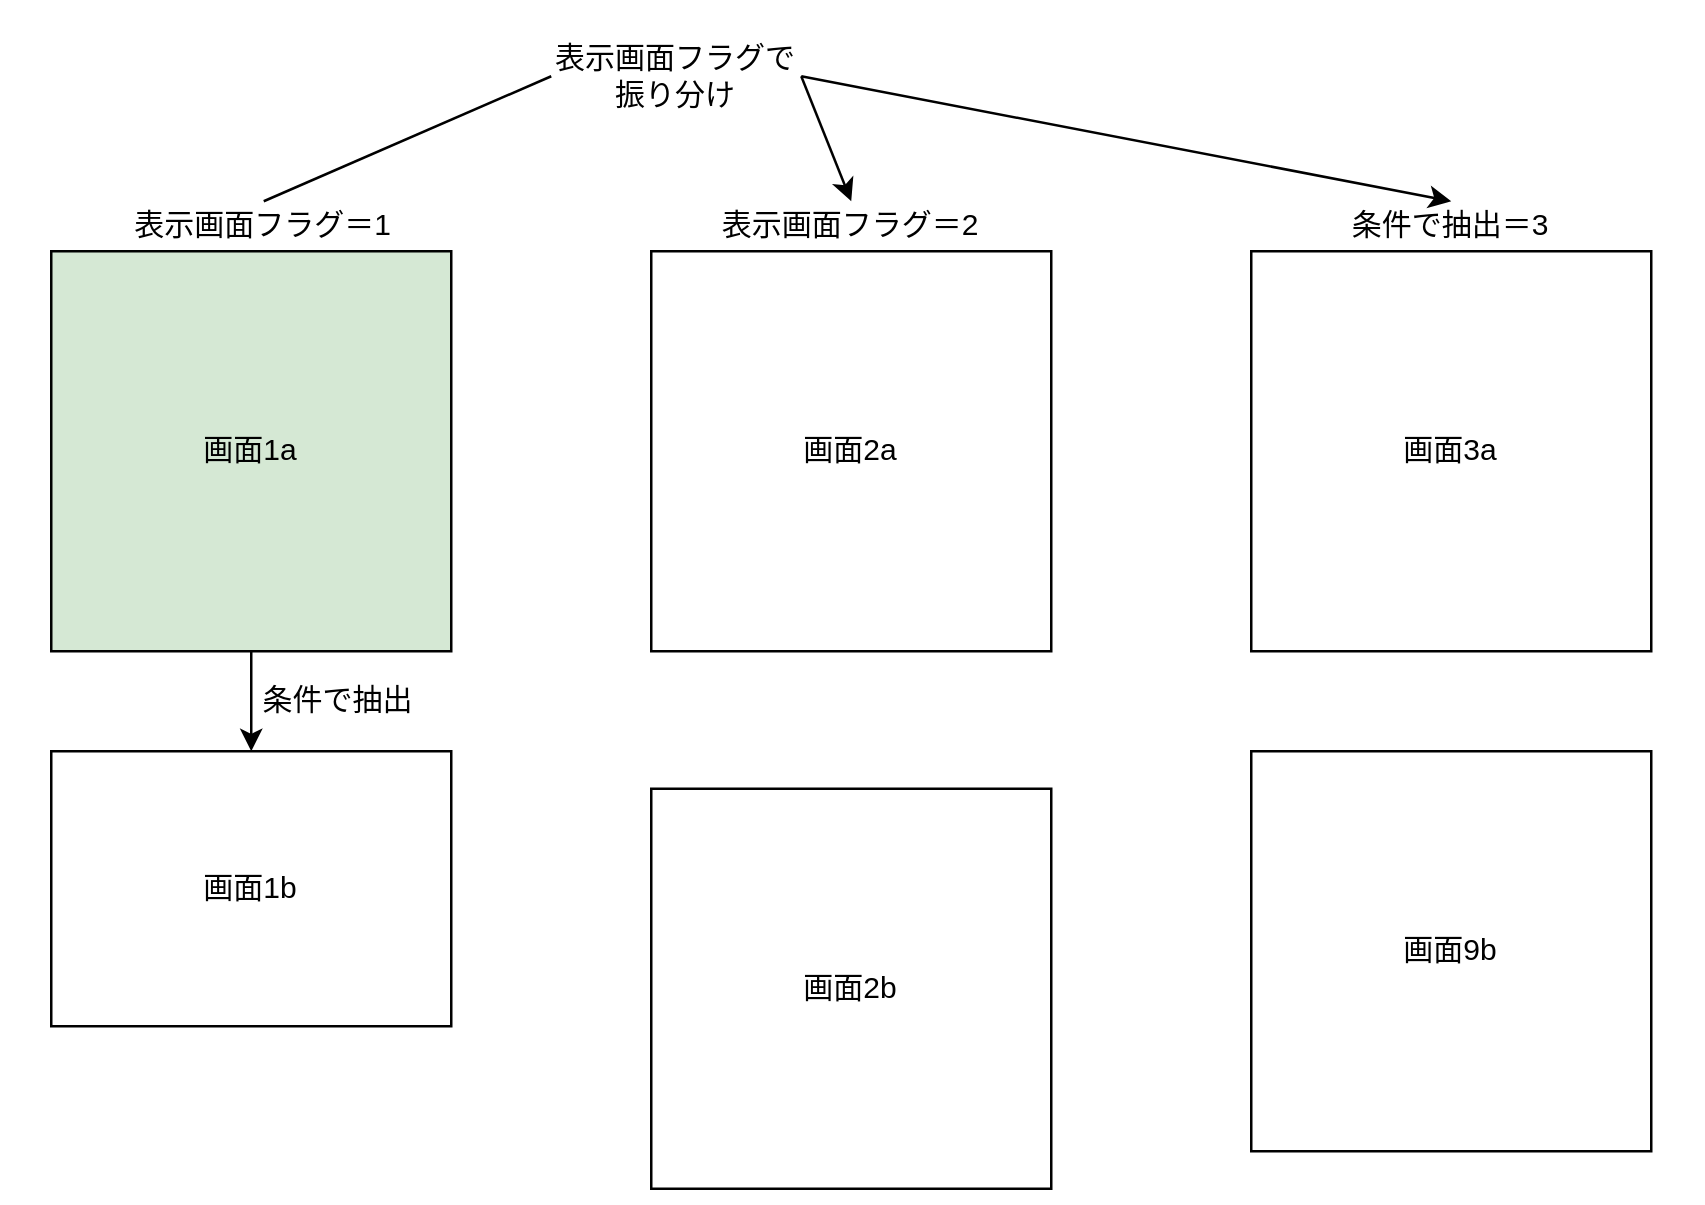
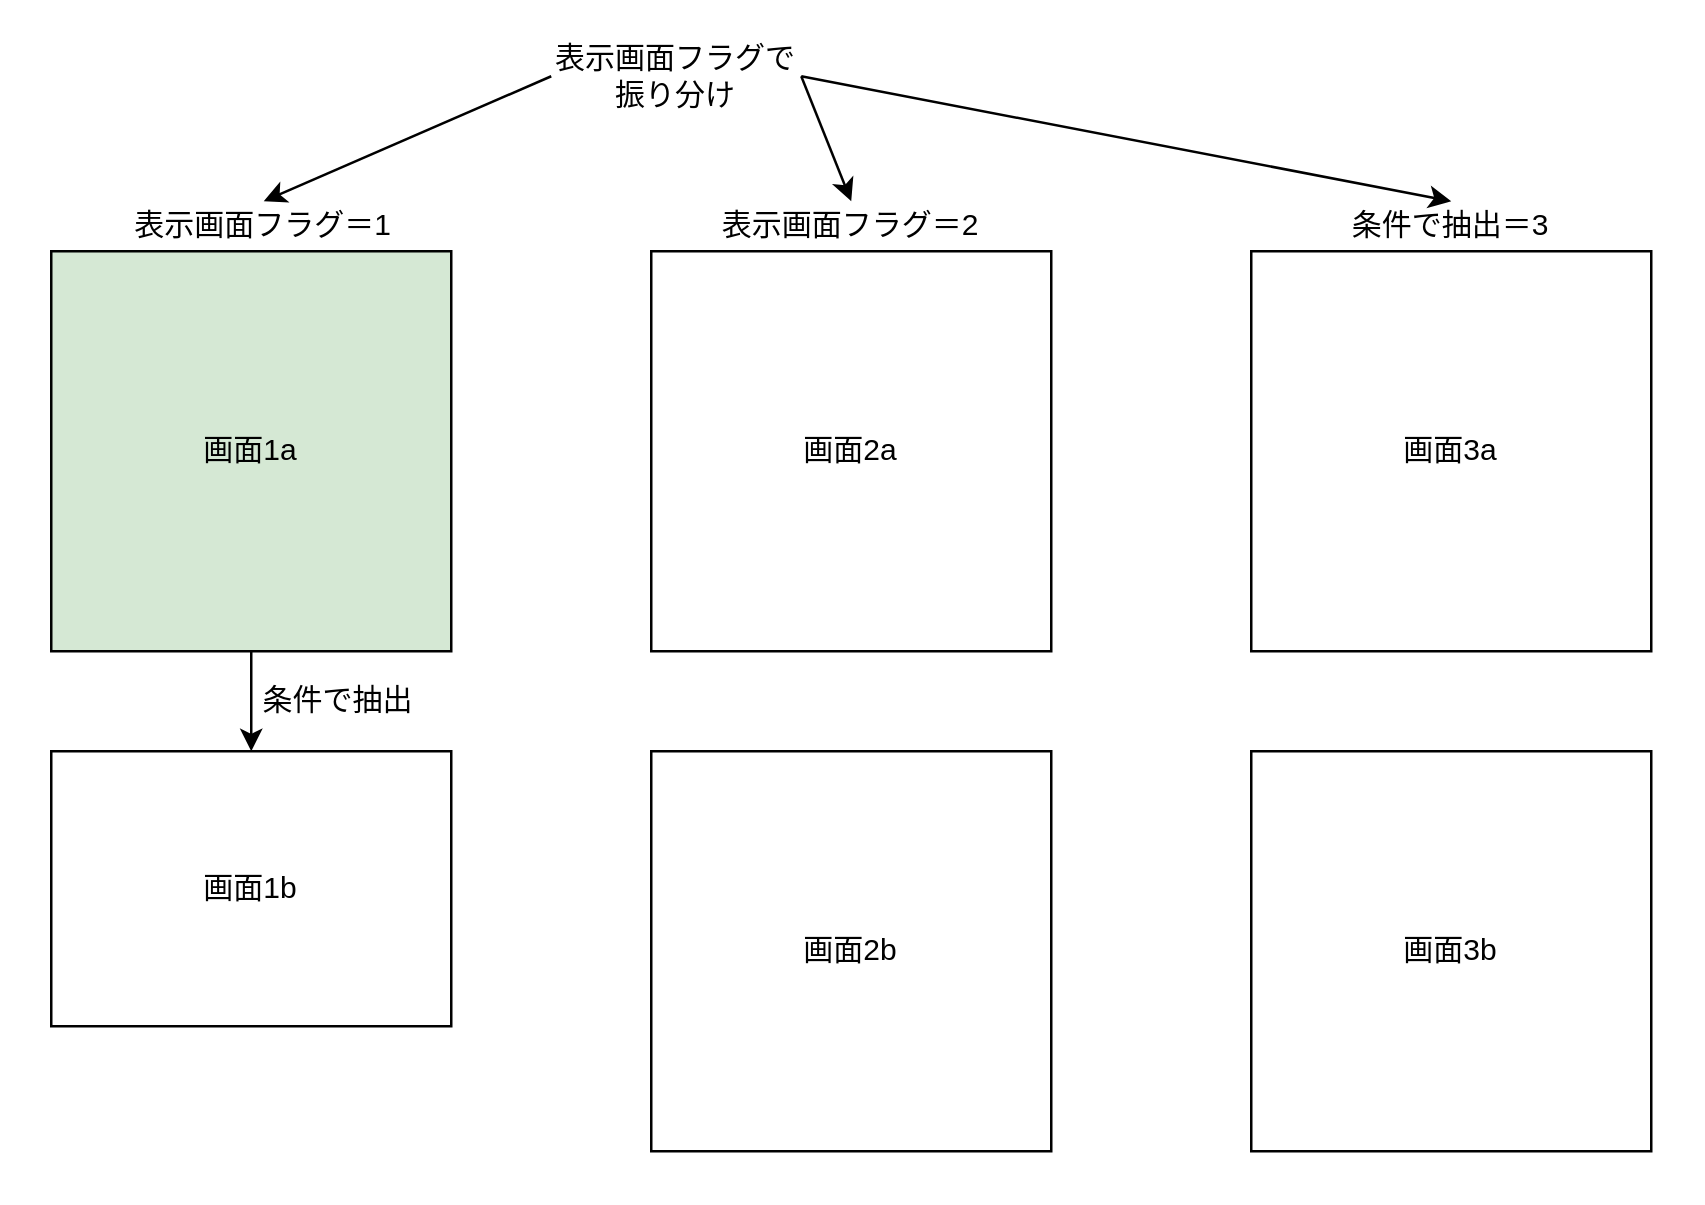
edge "表示画面フラグで振り分け" -- "表示画面フラグ＝1": arrowhead none -> classic
node "画面9b": label "画面9b" -> "画面3b"
node "画面2b": moved (851, 989) -> (851, 951)
